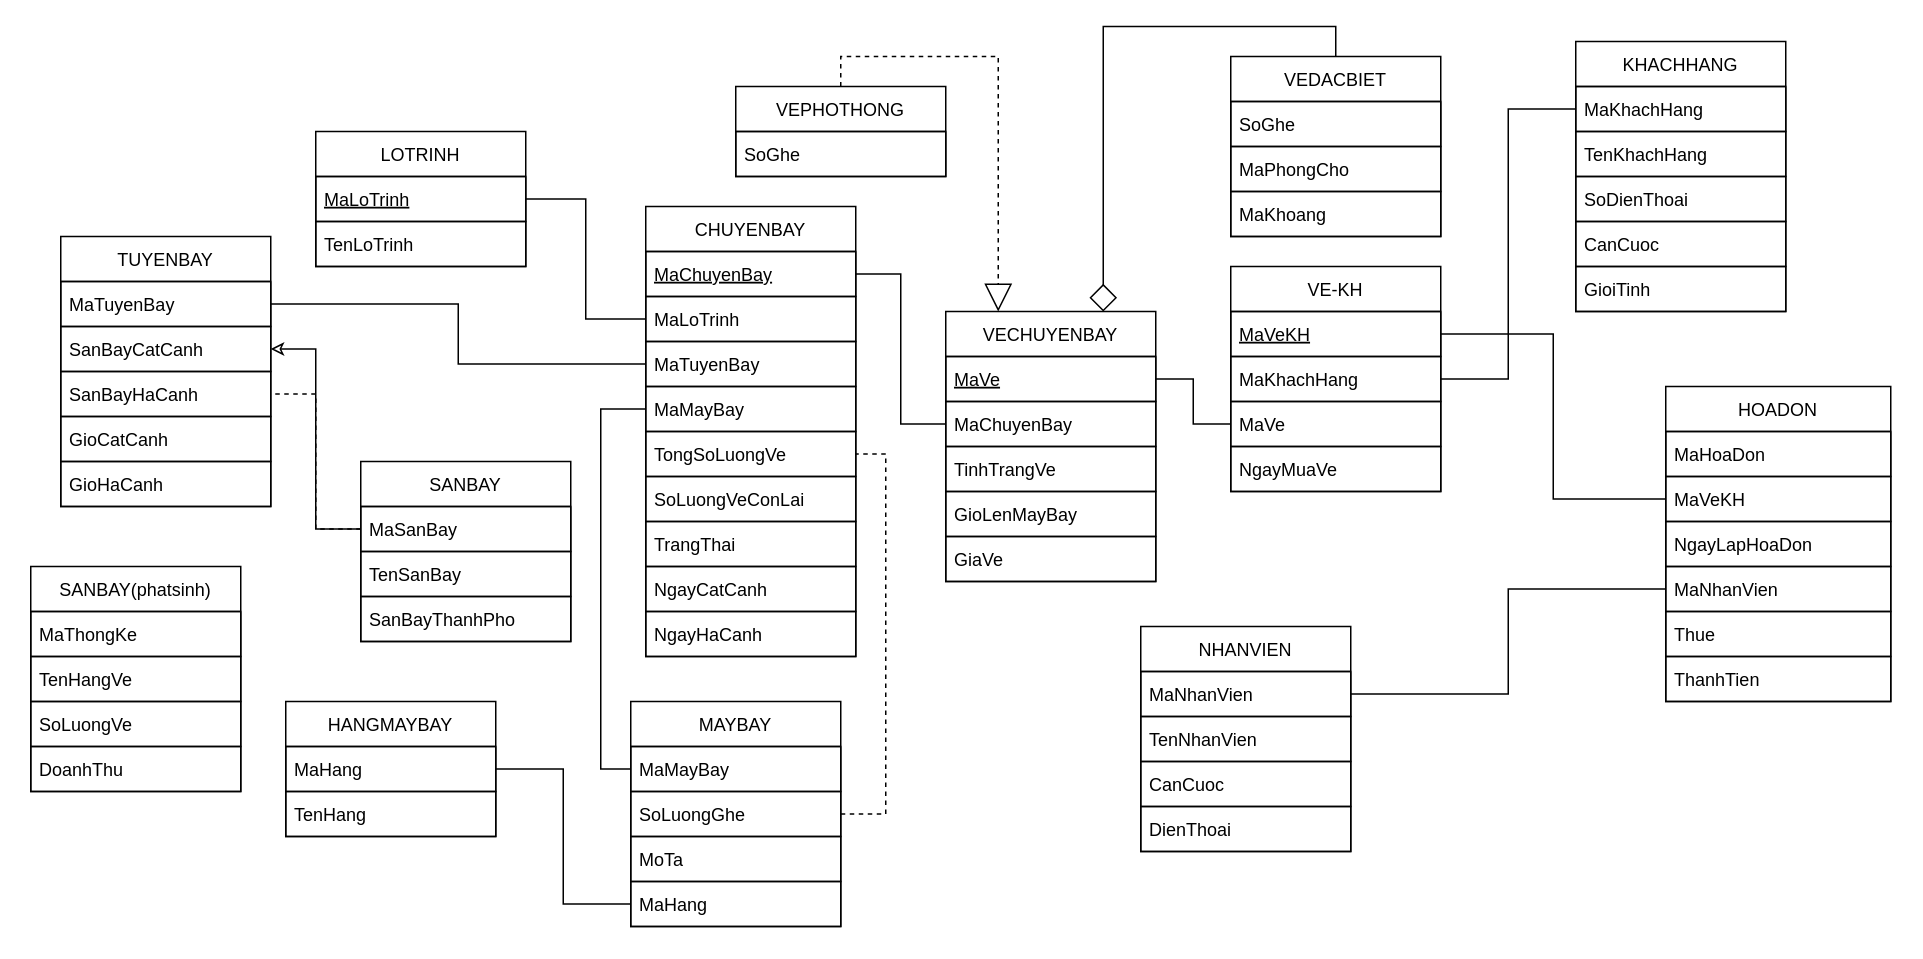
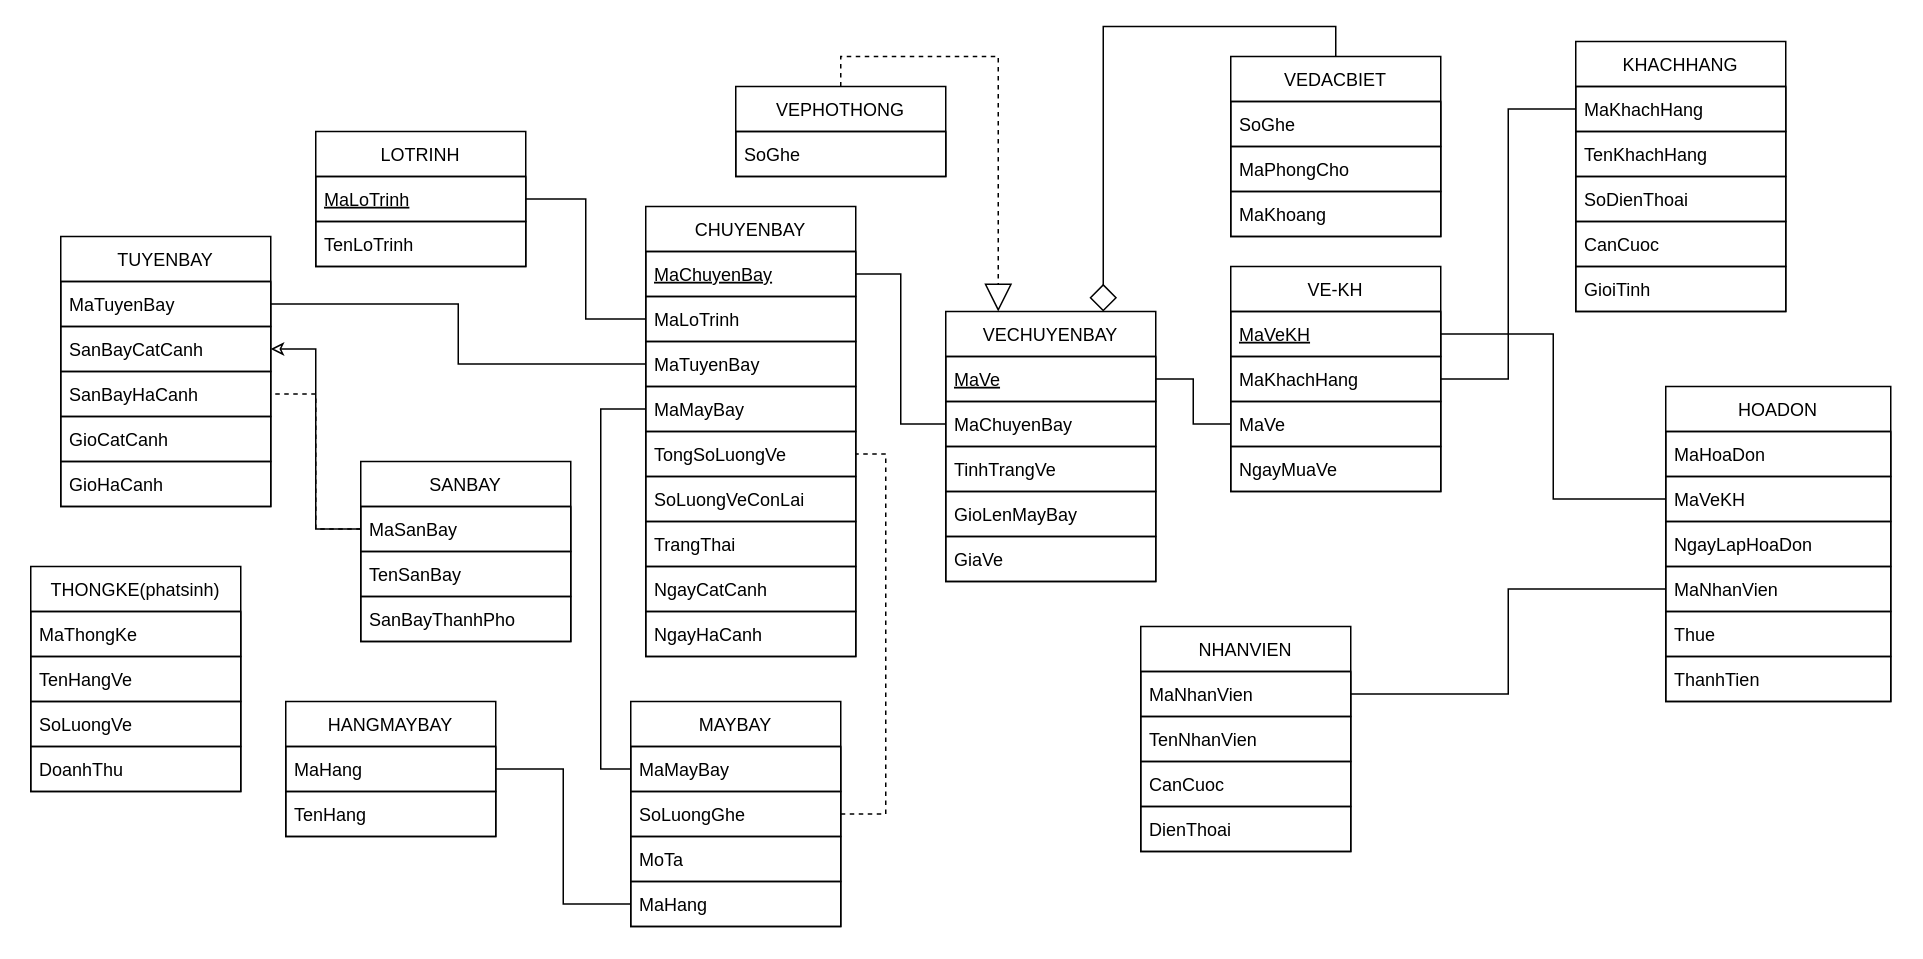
node "SANBAY(phatsinh)": label "SANBAY(phatsinh)" -> "THONGKE(phatsinh)"
